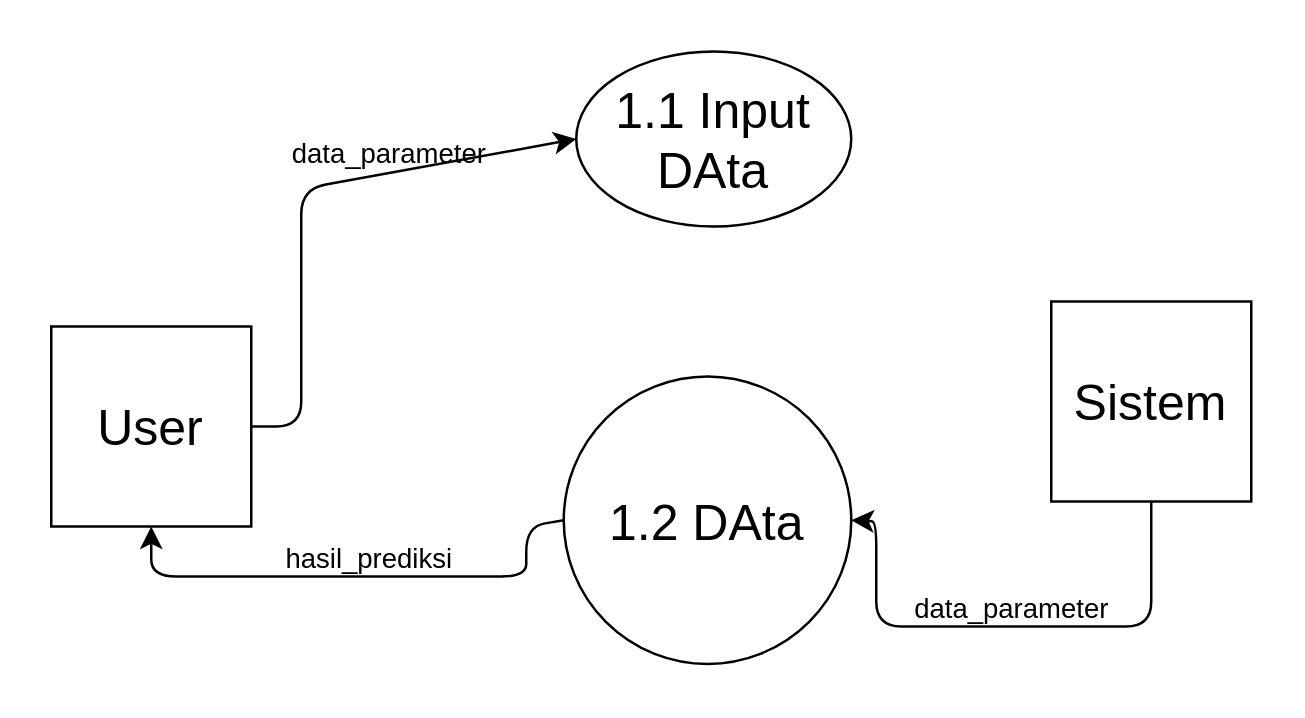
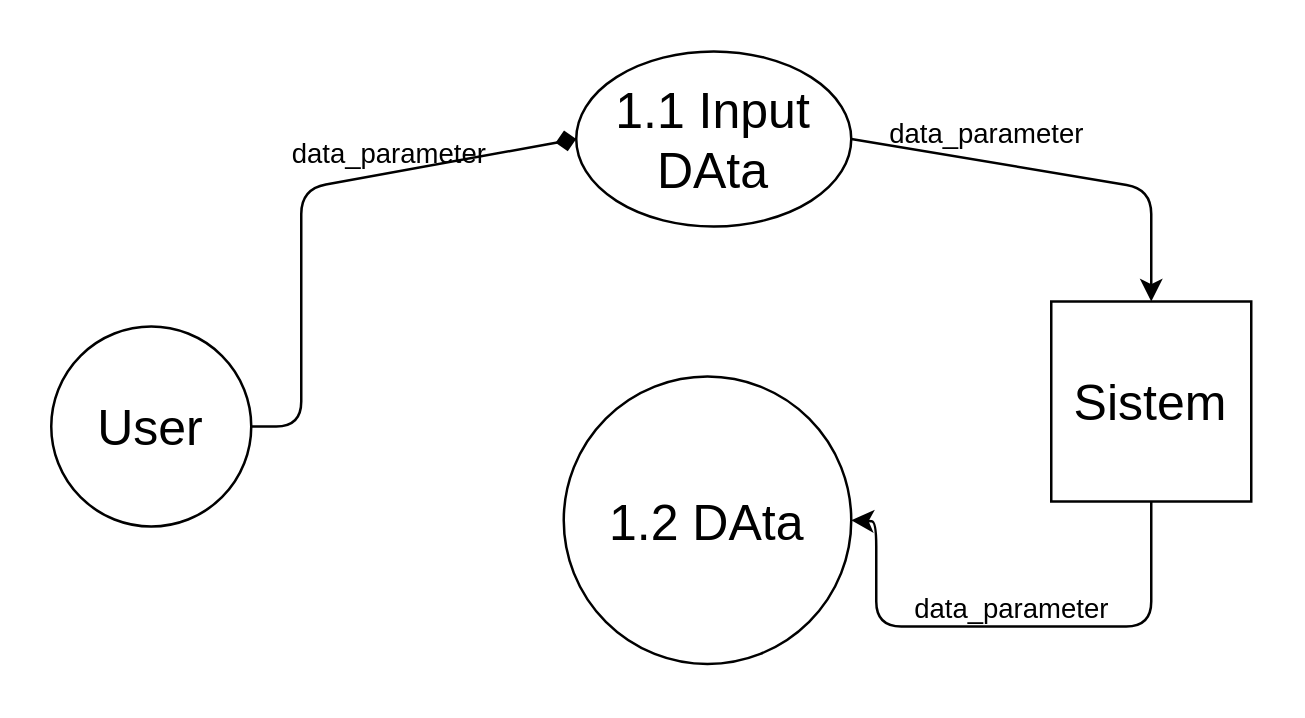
edge "User" -> "1.1 Input DAta": arrowhead classic -> diamond
edge "1.1 Input DAta" -> "Sistem": added, label "data_parameter"
node "User": shape rectangle -> ellipse
edge "1.2 DAta" -> "User": removed, label "hasil_prediksi"
